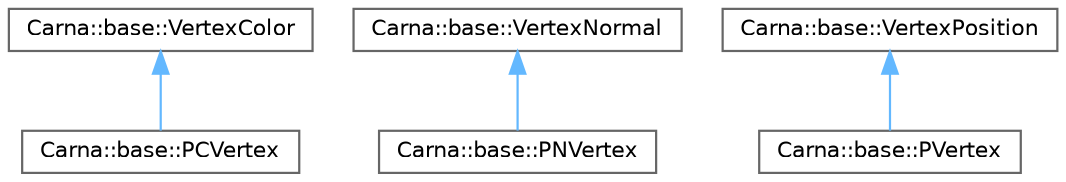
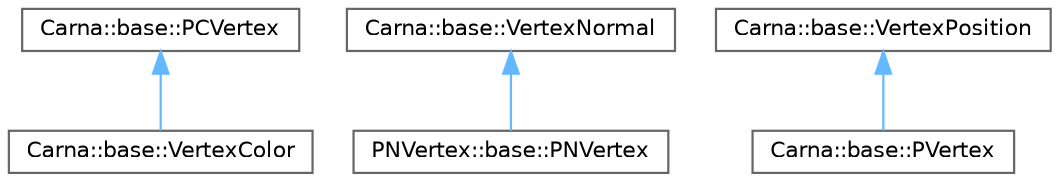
edge "Carna::base::PCVertex" -> "Carna::base::VertexColor": reversed
node "Carna::base::PNVertex": label "Carna::base::PNVertex" -> "PNVertex::base::PNVertex"
